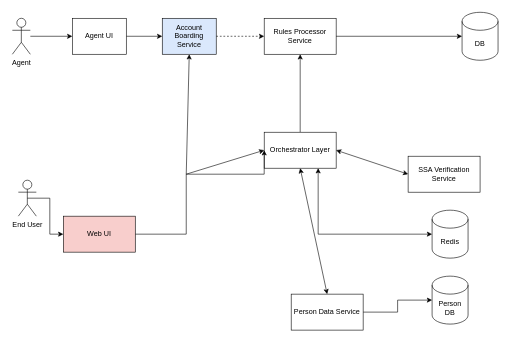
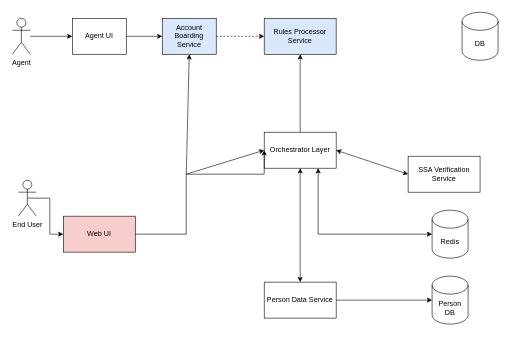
node "Rules Processor Service": fillcolor #ffffff -> #dae8fc
edge "Rules Processor Service" -> "DB": removed
node "Person Data Service": moved (327, 312) -> (300, 300)
